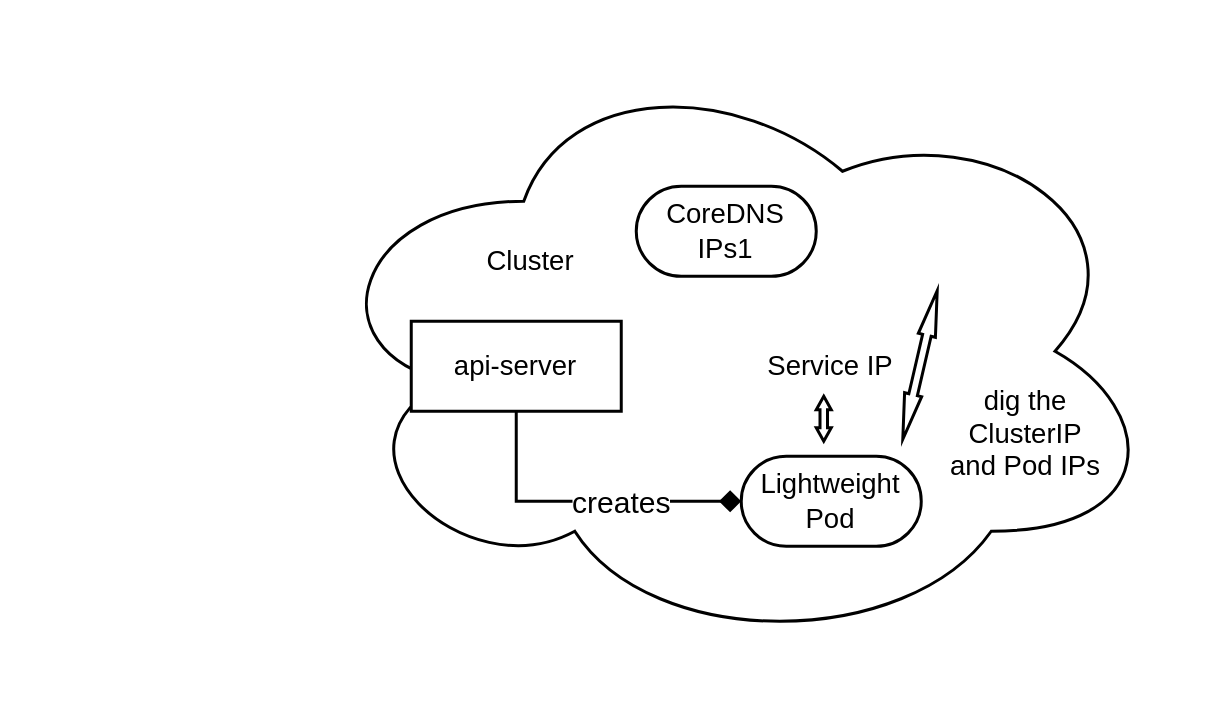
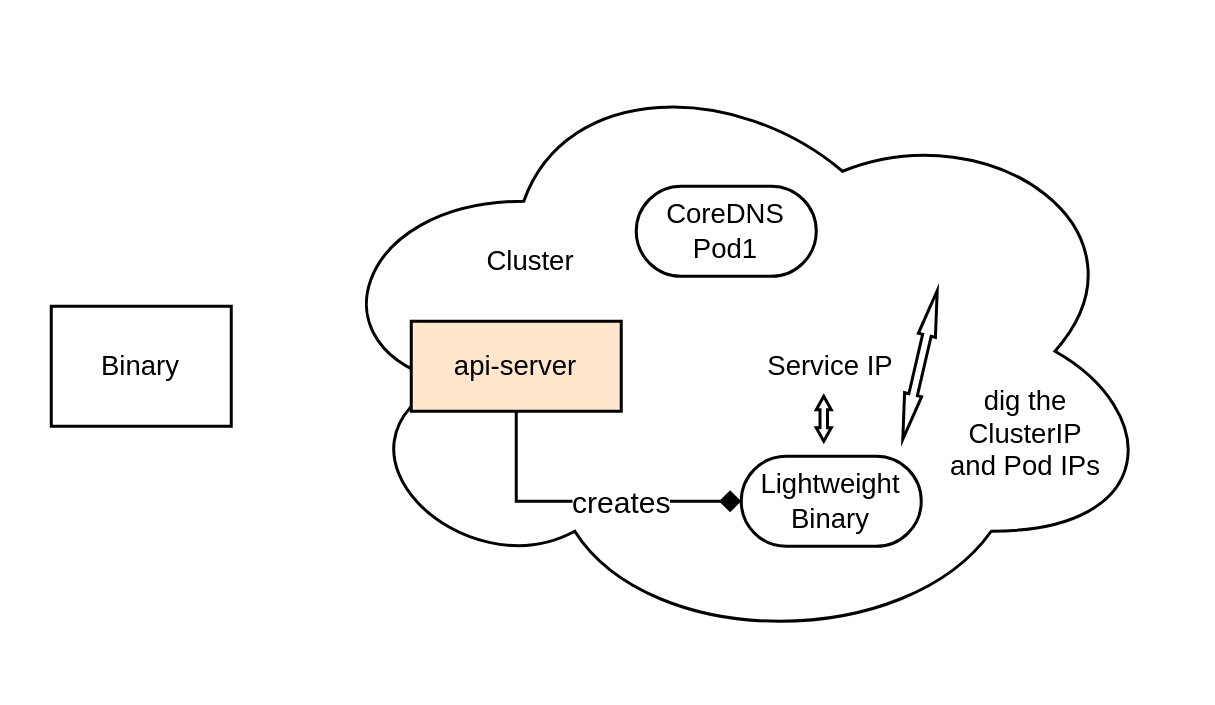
node "CoreDNS IPs1": label "CoreDNS IPs1" -> "CoreDNS Pod1"
node "Binary": added
node "api-server": fillcolor #ffffff -> #ffe6cc
node "Lightweight Pod": label "Lightweight Pod" -> "Lightweight Binary"
